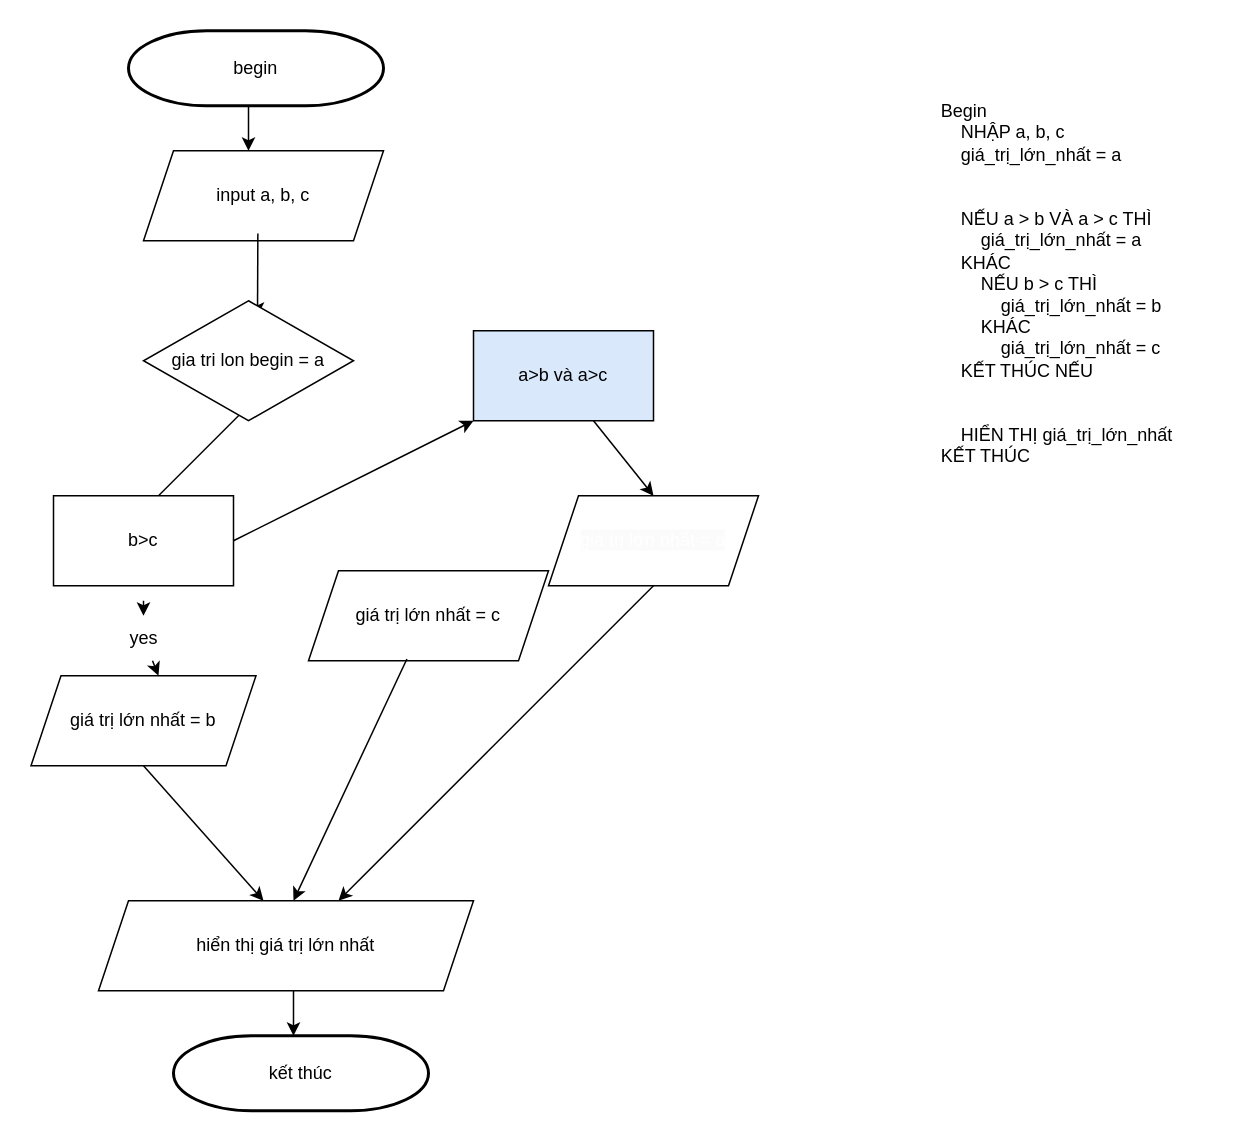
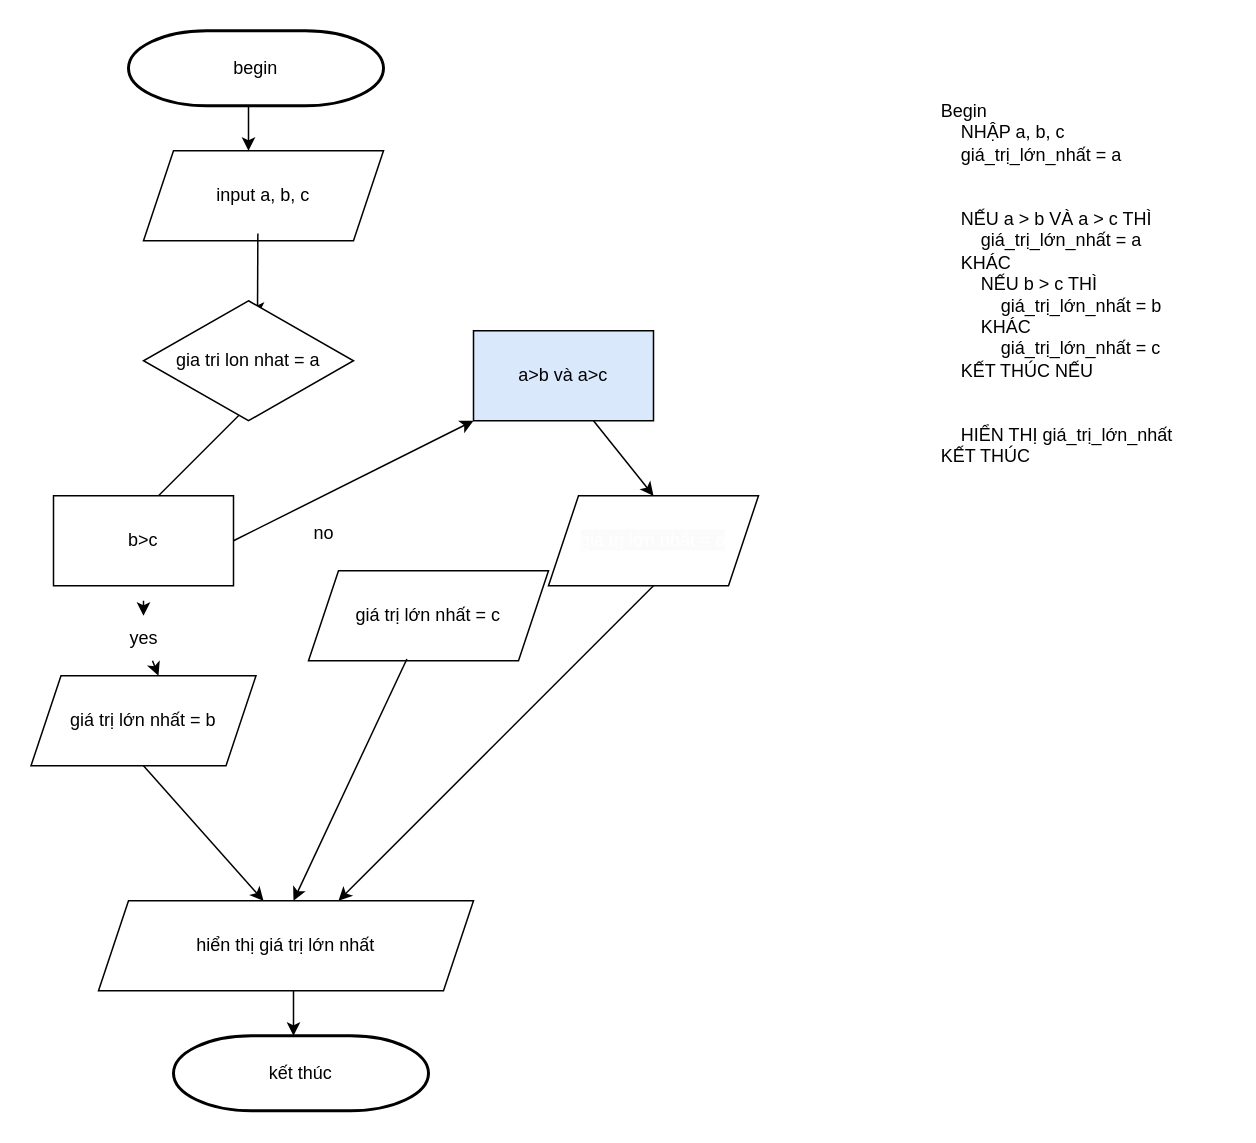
node "gia tri lon begin = a": label "gia tri lon begin = a" -> "gia tri lon nhat = a"
node "no": added
